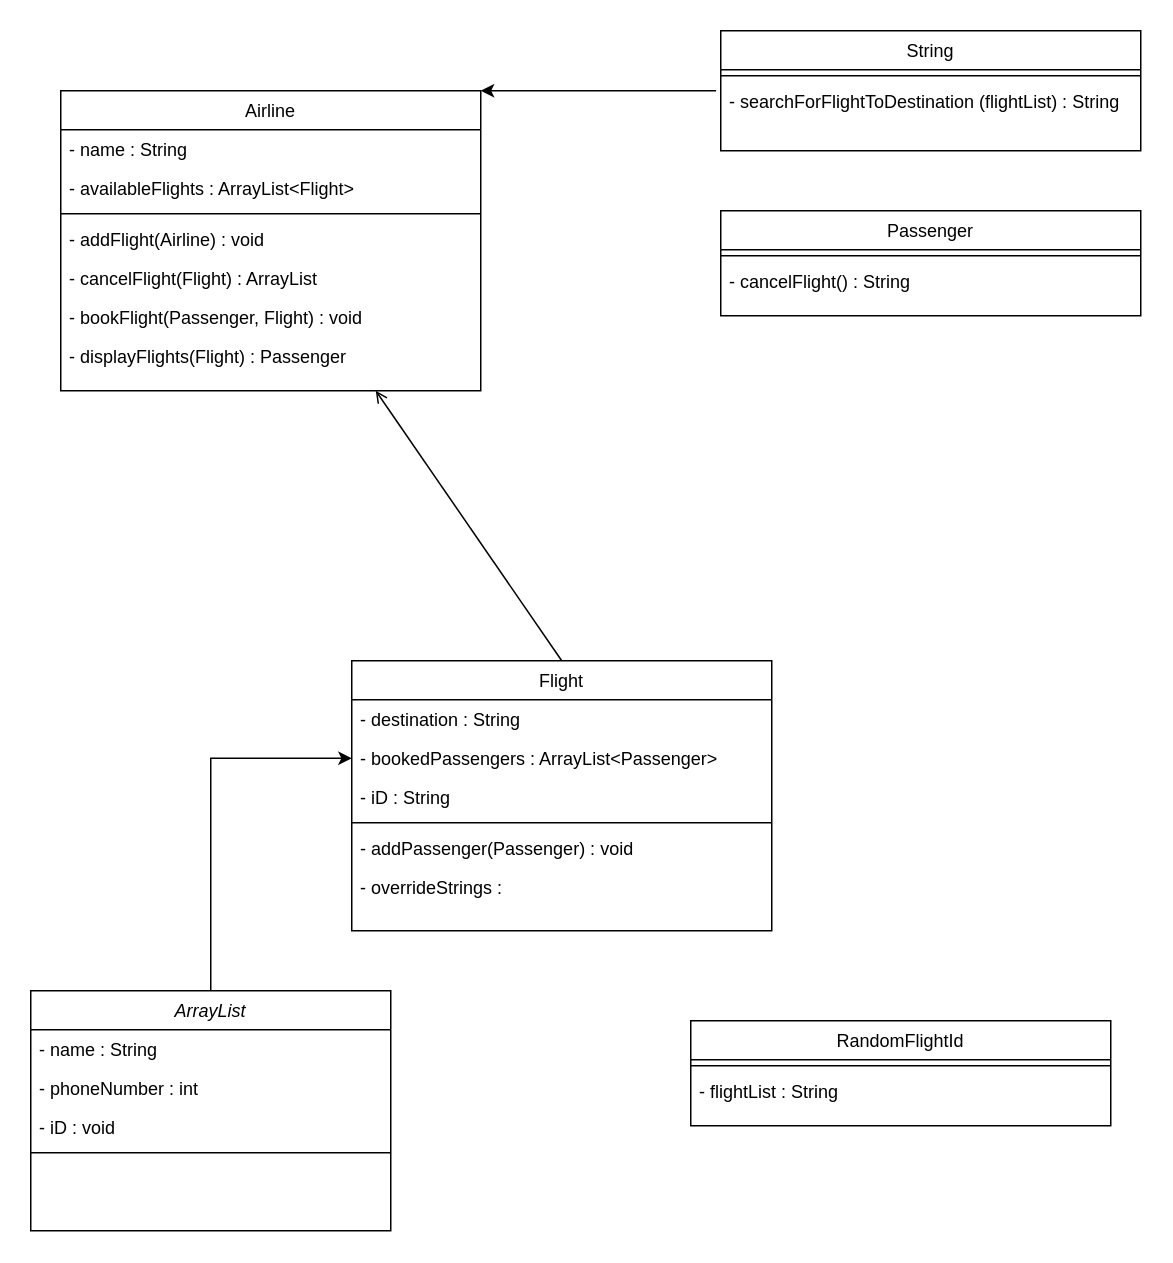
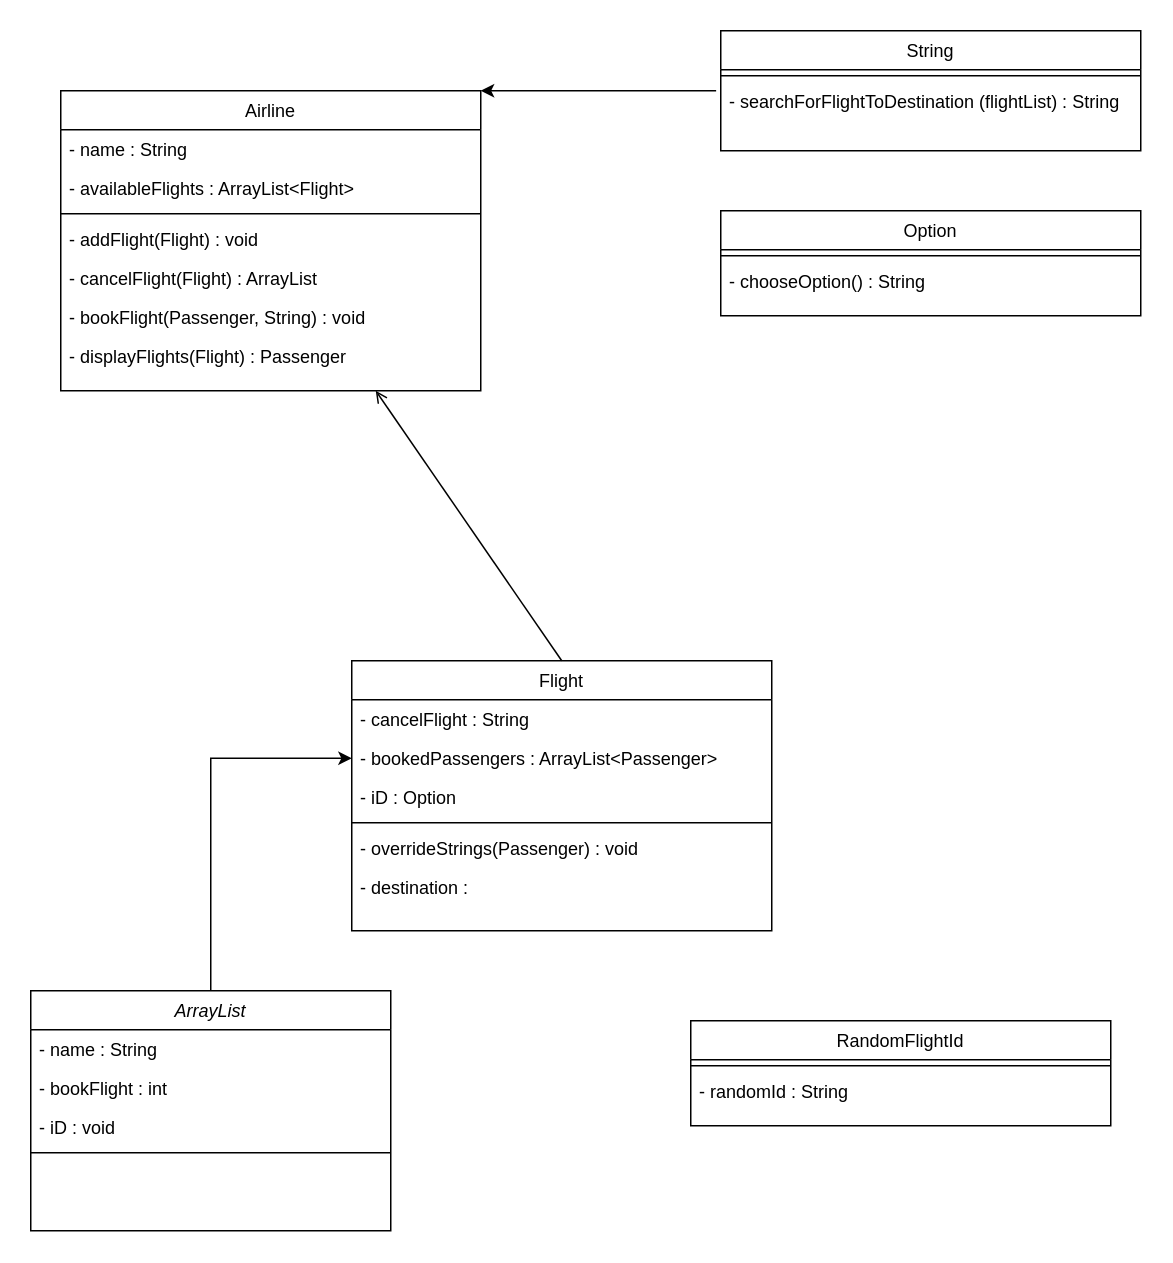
node "Passenger": label "Passenger" -> "Option"
node "- addFlight(Airline) : void": label "- addFlight(Airline) : void" -> "- addFlight(Flight) : void"
node "- cancelFlight() : String": label "- cancelFlight() : String" -> "- chooseOption() : String"
node "- bookFlight(Passenger, Flight) : void": label "- bookFlight(Passenger, Flight) : void" -> "- bookFlight(Passenger, String) : void"
node "- destination : String": label "- destination : String" -> "- cancelFlight : String"
node "- iD : String": label "- iD : String" -> "- iD : Option"
node "- addPassenger(Passenger) : void": label "- addPassenger(Passenger) : void" -> "- overrideStrings(Passenger) : void"
node "- overrideStrings :": label "- overrideStrings :" -> "- destination :"
node "- phoneNumber : int": label "- phoneNumber : int" -> "- bookFlight : int"
node "- flightList : String": label "- flightList : String" -> "- randomId : String"
